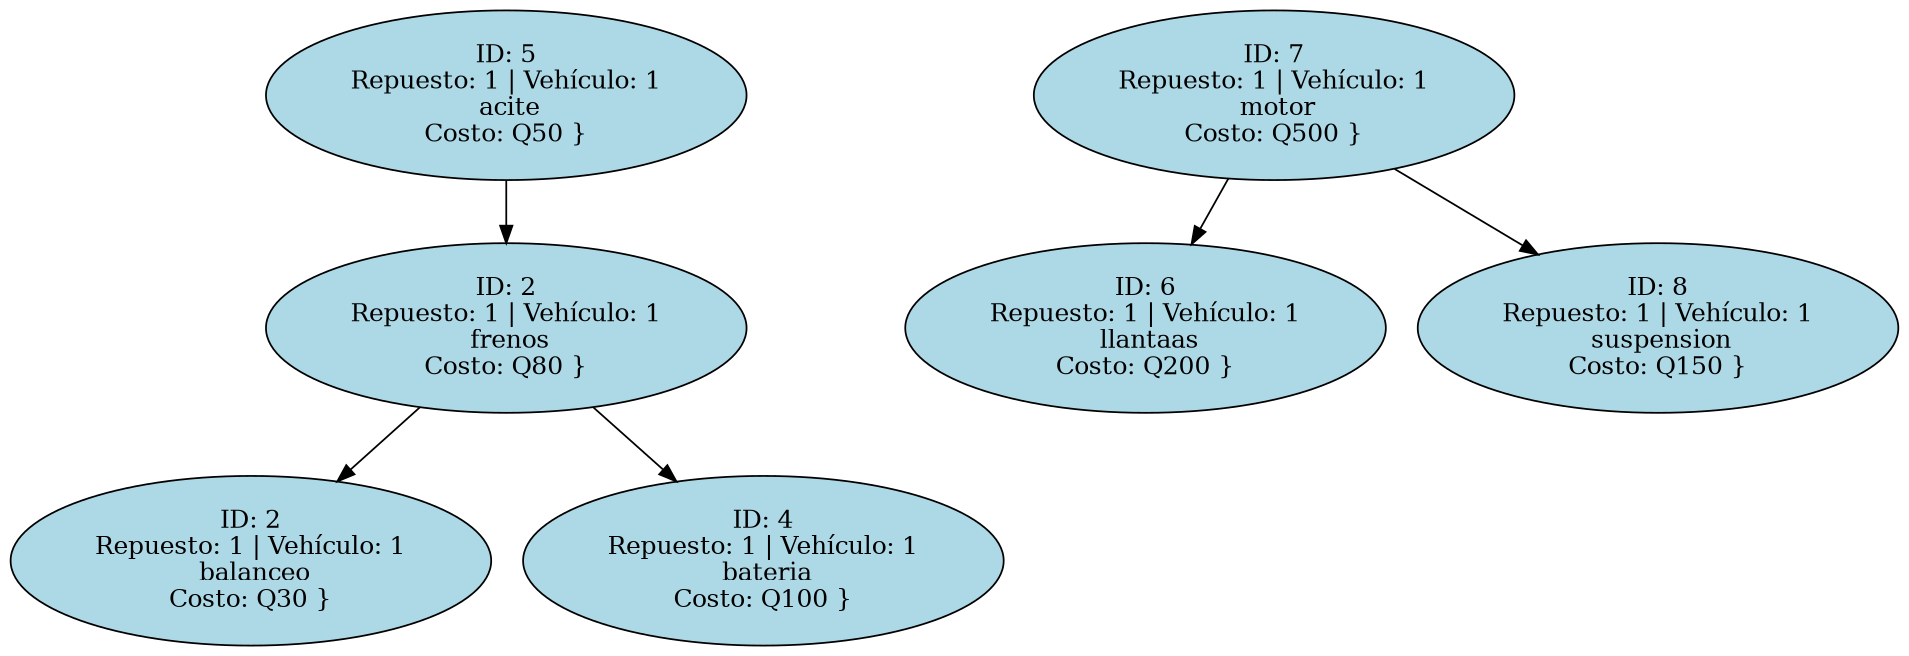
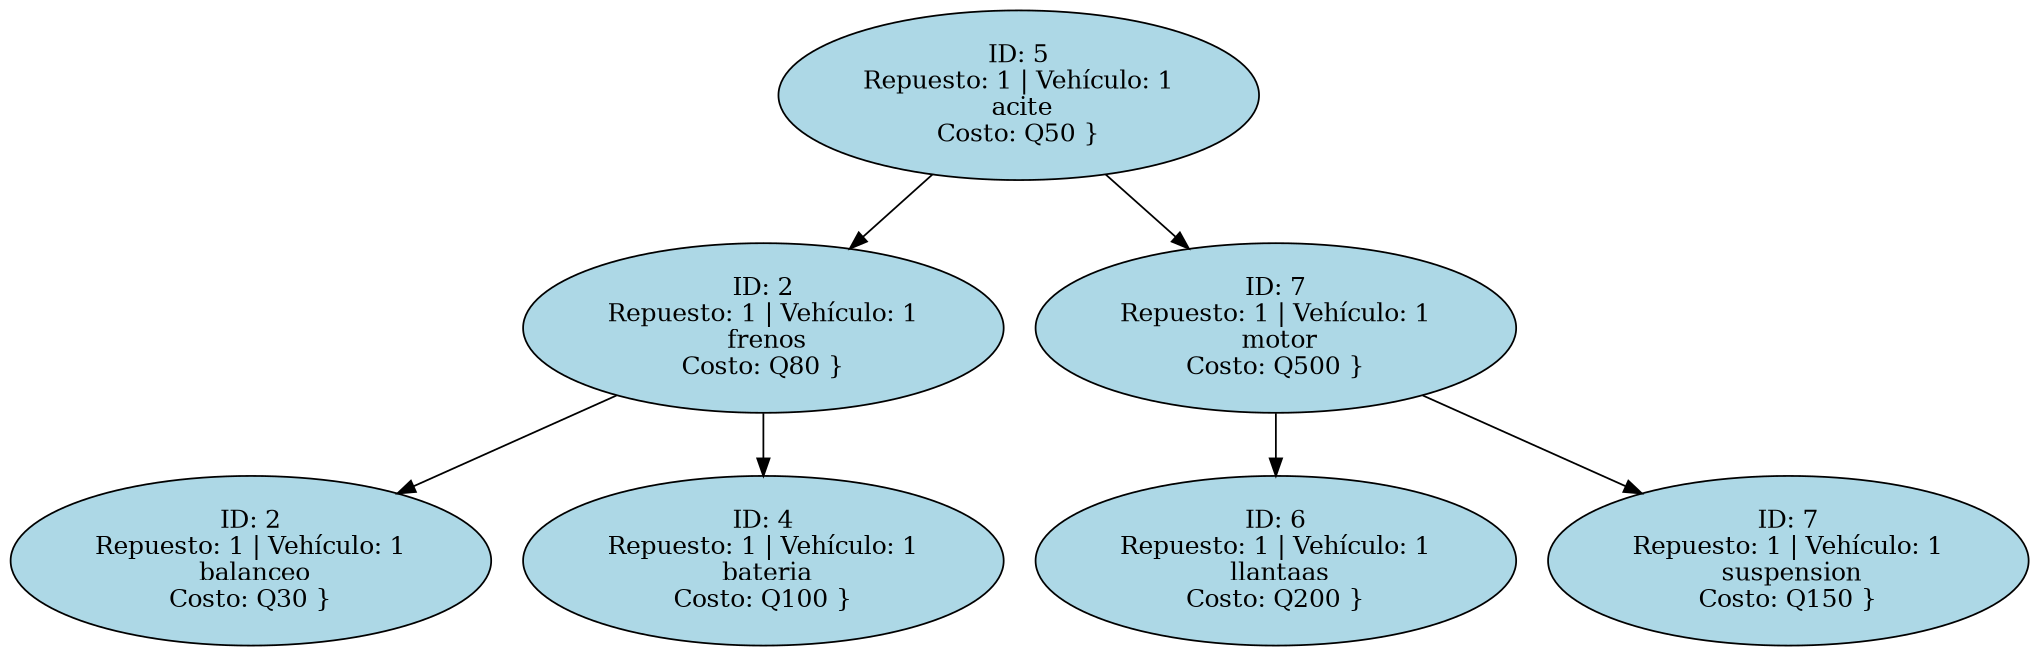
edge "ID: 5 Repuesto: 1 | Vehículo: 1 acite Costo: Q50 }" -> "ID: 7 Repuesto: 1 | Vehículo: 1 motor Costo: Q500 }": added
node "ID: 8 Repuesto: 1 | Vehículo: 1 suspension Costo: Q150 }": label "ID: 8 Repuesto: 1 | Vehículo: 1 suspension Costo: Q150 }" -> "ID: 7 Repuesto: 1 | Vehículo: 1 suspension Costo: Q150 }"
